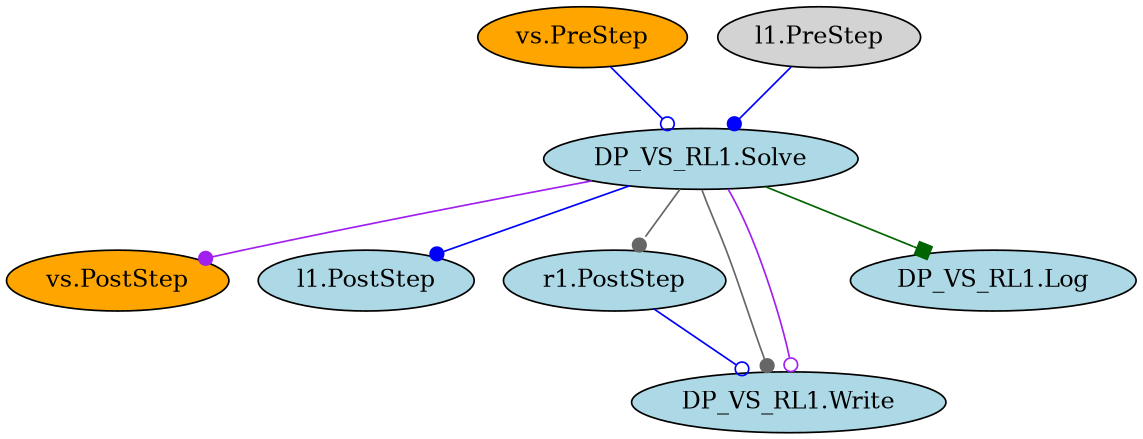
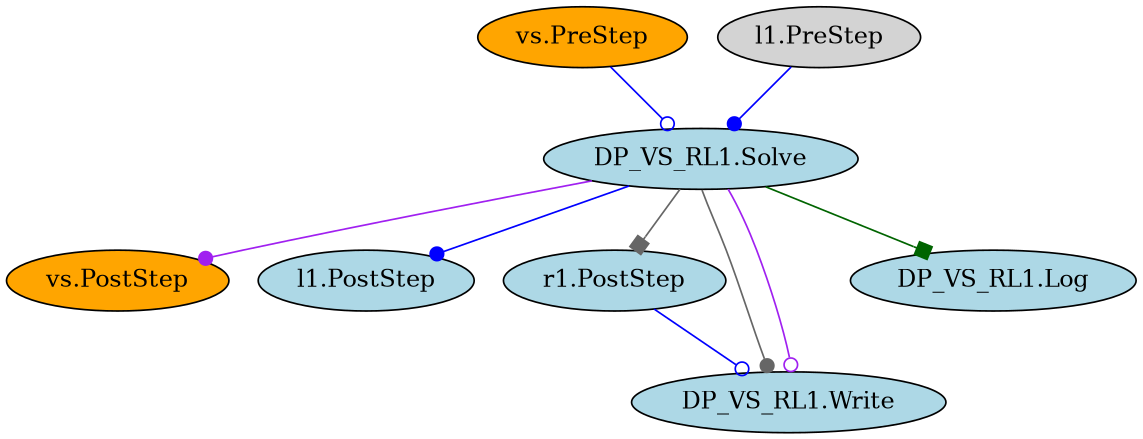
edge "DP_VS_RL1.Solve" -> "r1.PostStep": arrowhead dot -> box
